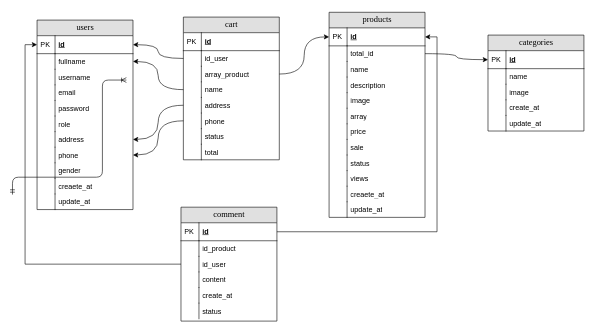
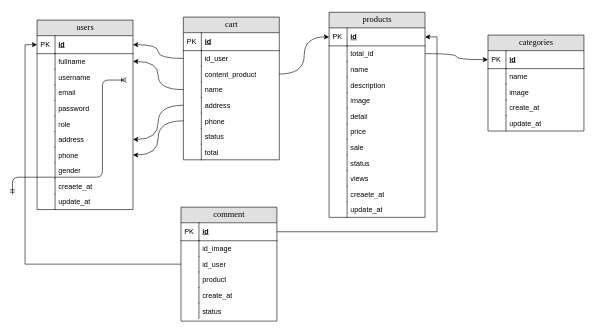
node "array_product": label "array_product" -> "content_product"
node "array": label "array" -> "detail"
node "id_product": label "id_product" -> "id_image"
node "content": label "content" -> "product"
